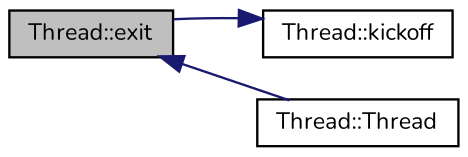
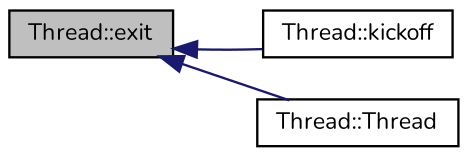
edge "Thread::exit" -> "Thread::kickoff": reversed
